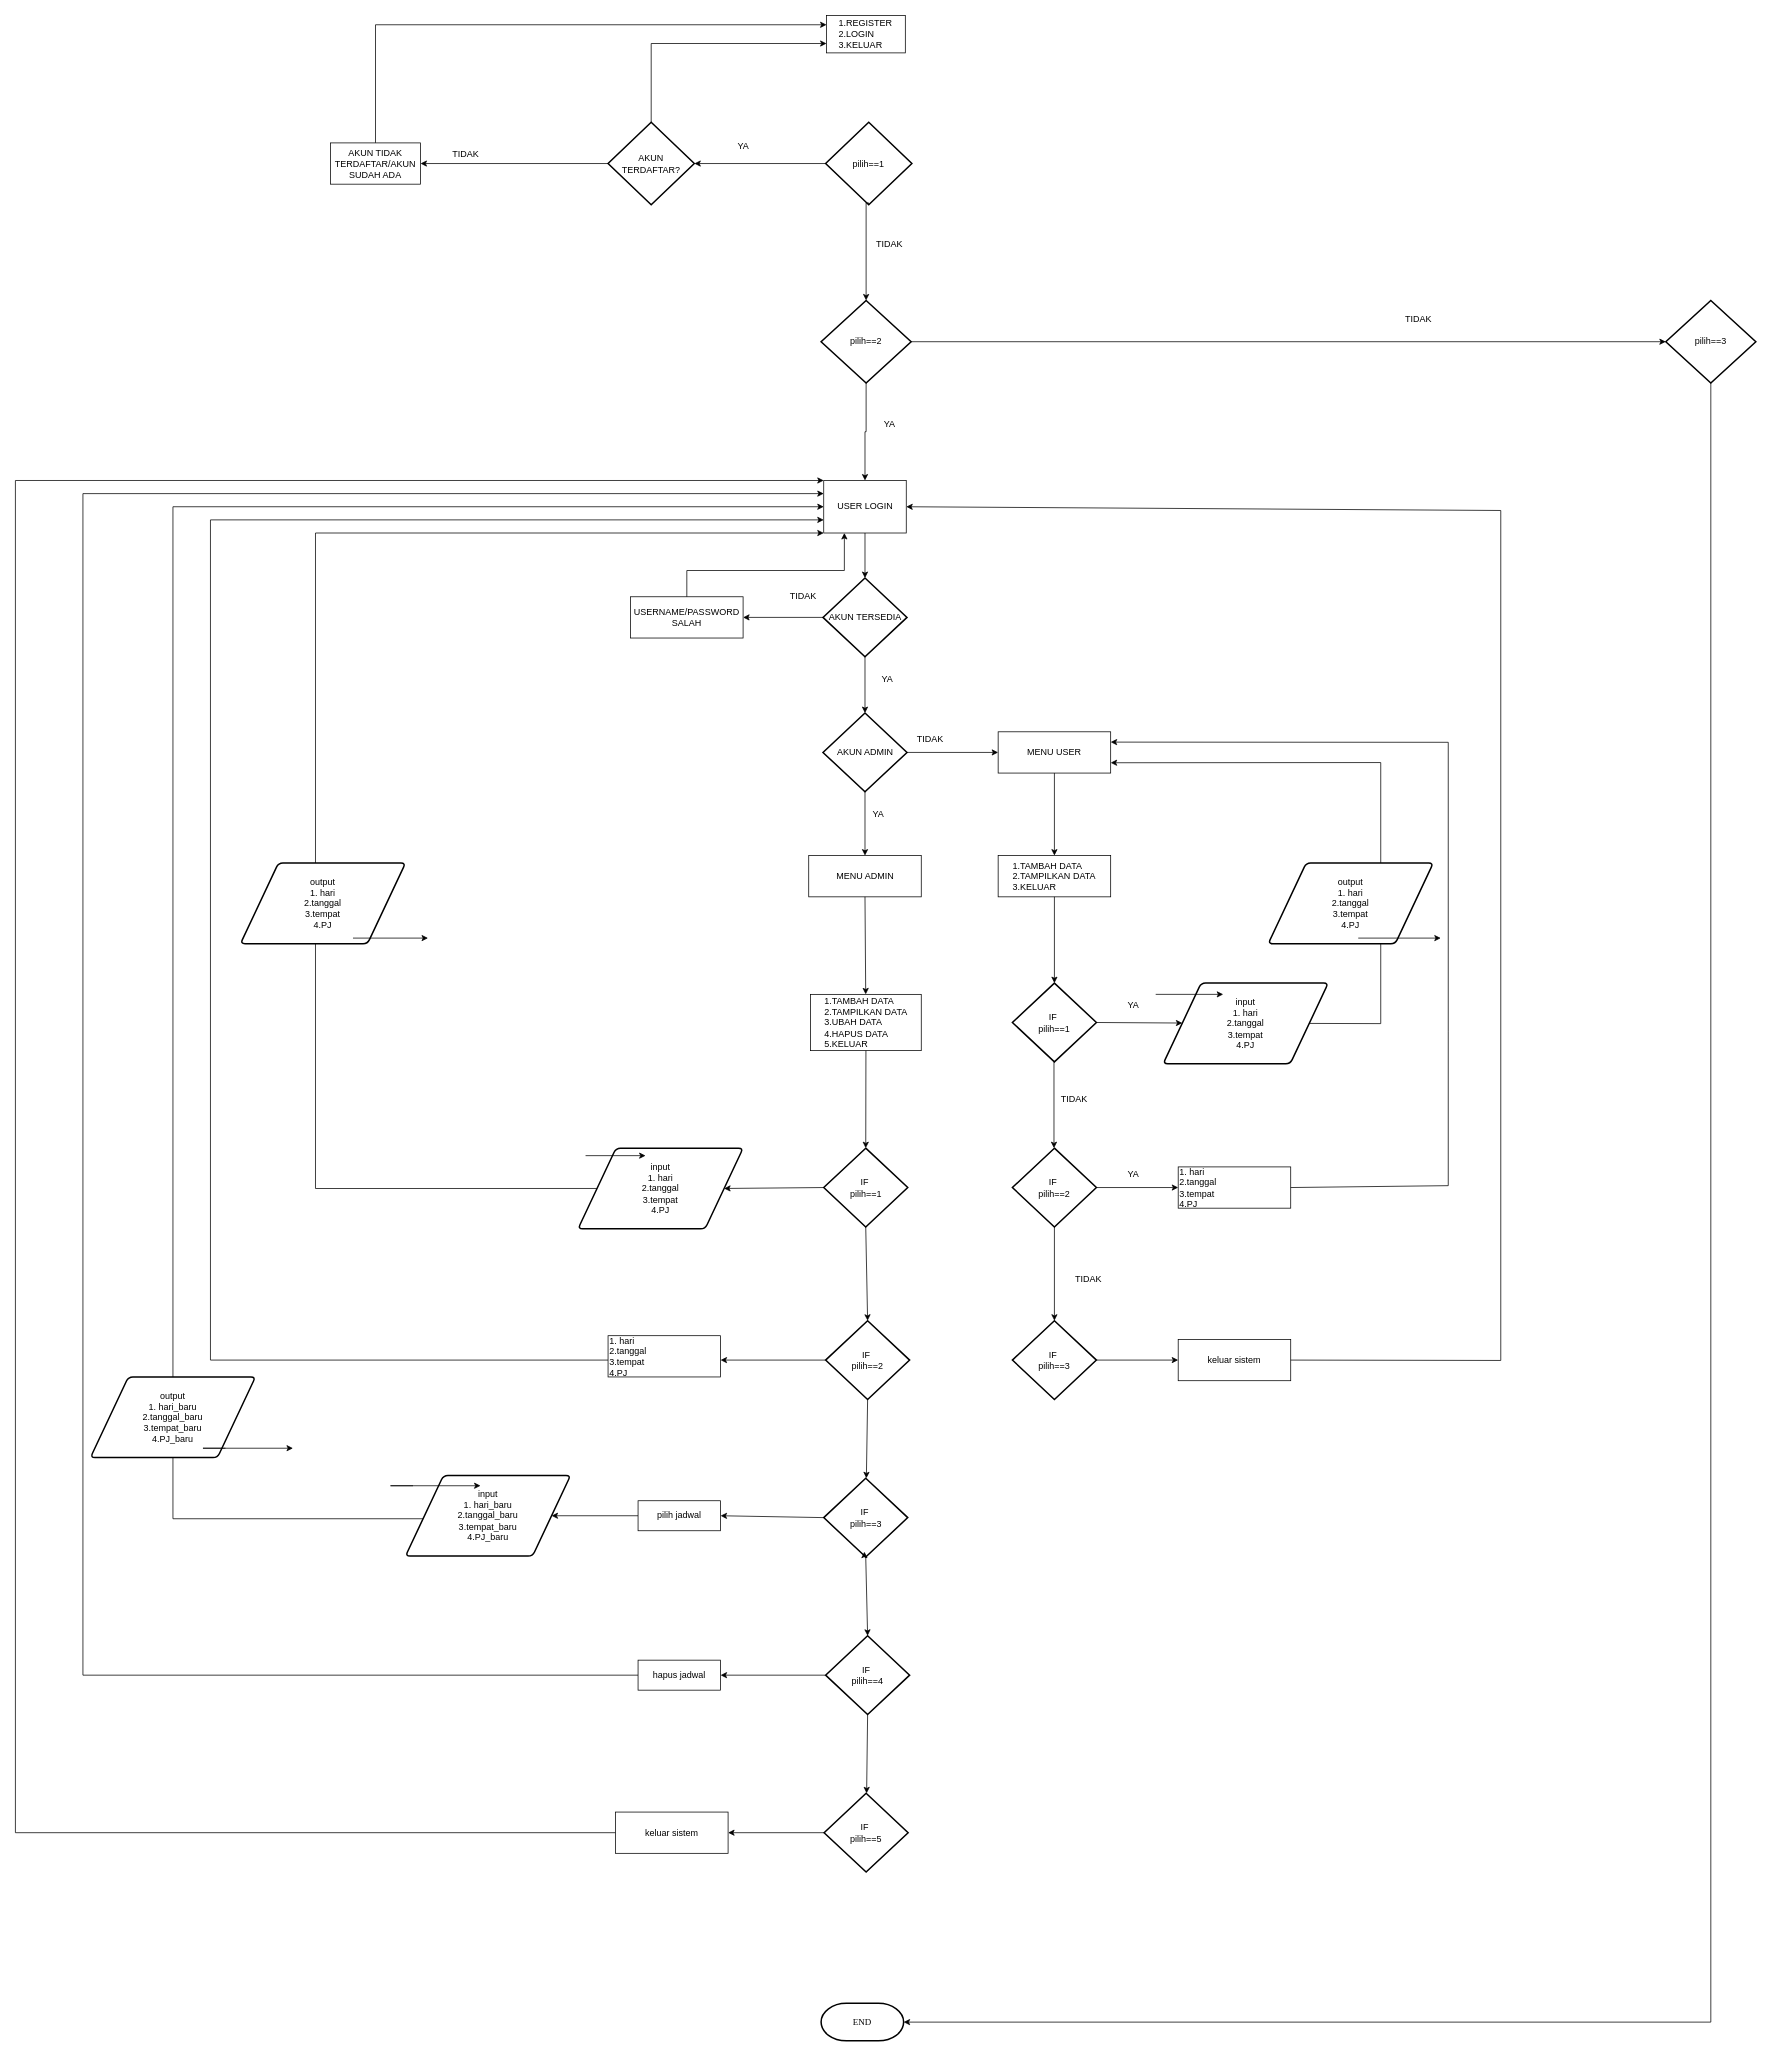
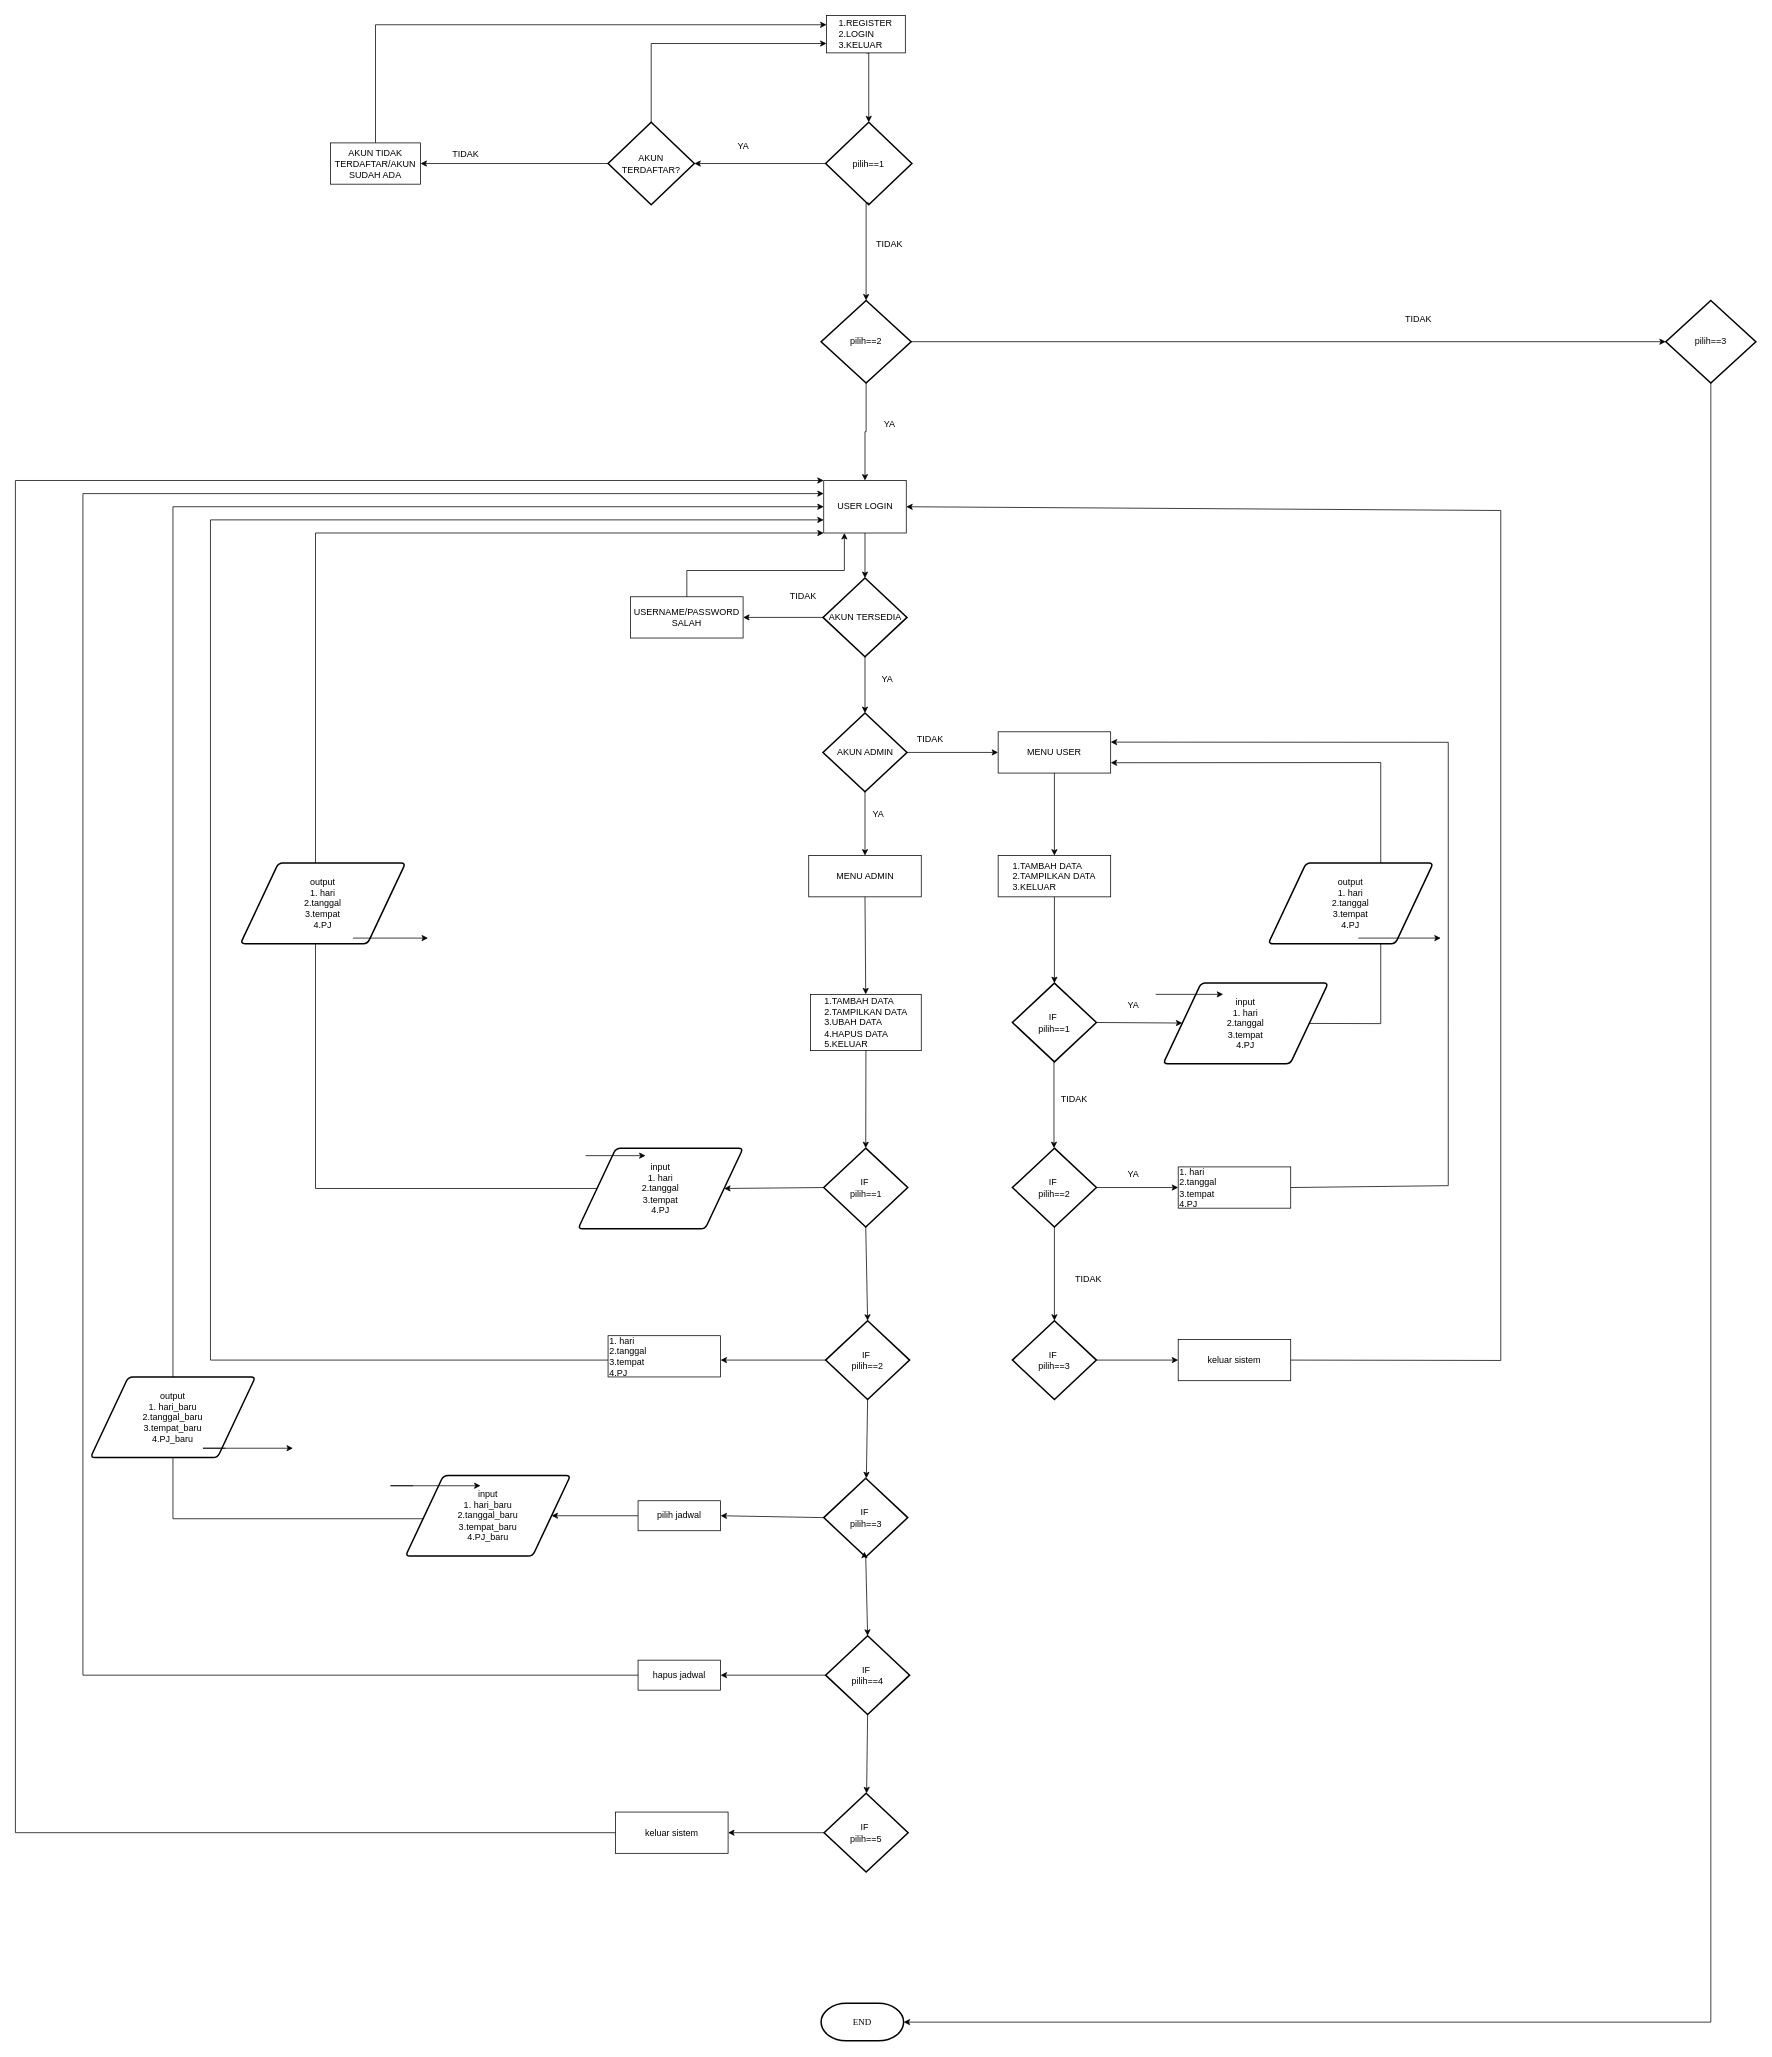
edge "1.REGISTER 2.LOGIN 3.KELUAR" -> "pilih==1": added
